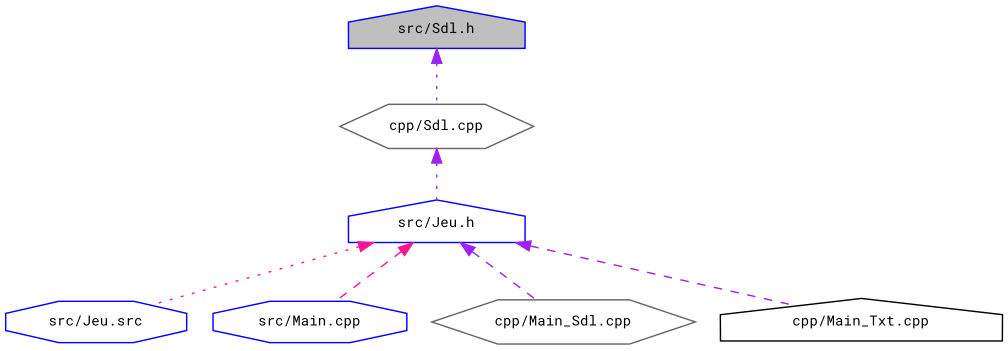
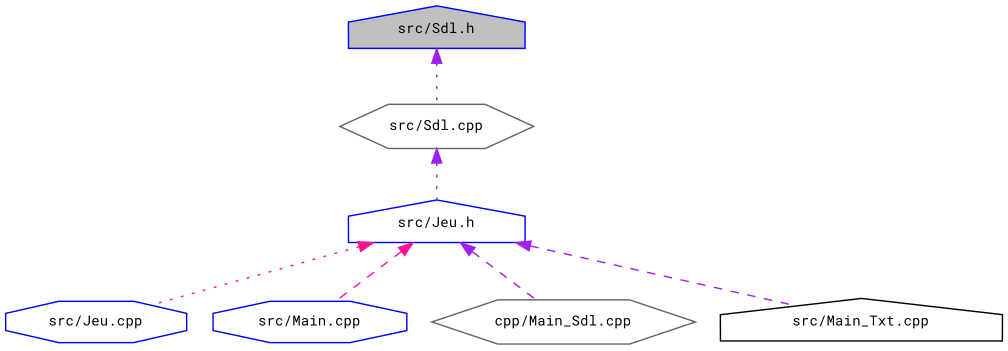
node "cpp/Sdl.cpp": label "cpp/Sdl.cpp" -> "src/Sdl.cpp"
node "src/Jeu.src": label "src/Jeu.src" -> "src/Jeu.cpp"
node "cpp/Main_Txt.cpp": label "cpp/Main_Txt.cpp" -> "src/Main_Txt.cpp"
